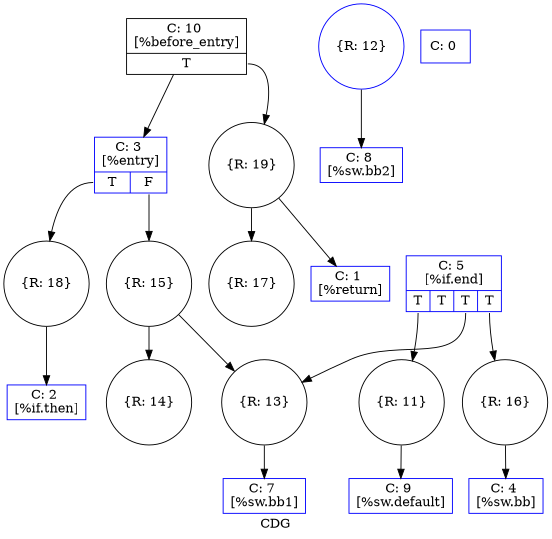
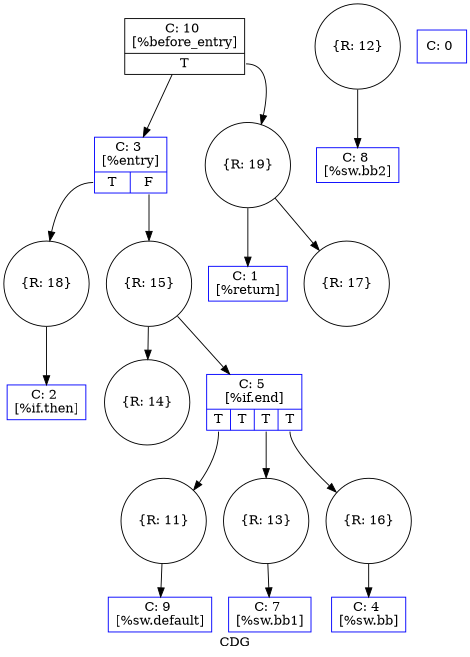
node "{R: 12}": color blue -> black
edge "{R: 15}" -> "{R: 13}": now "{R: 15}" -> "C: 5"
